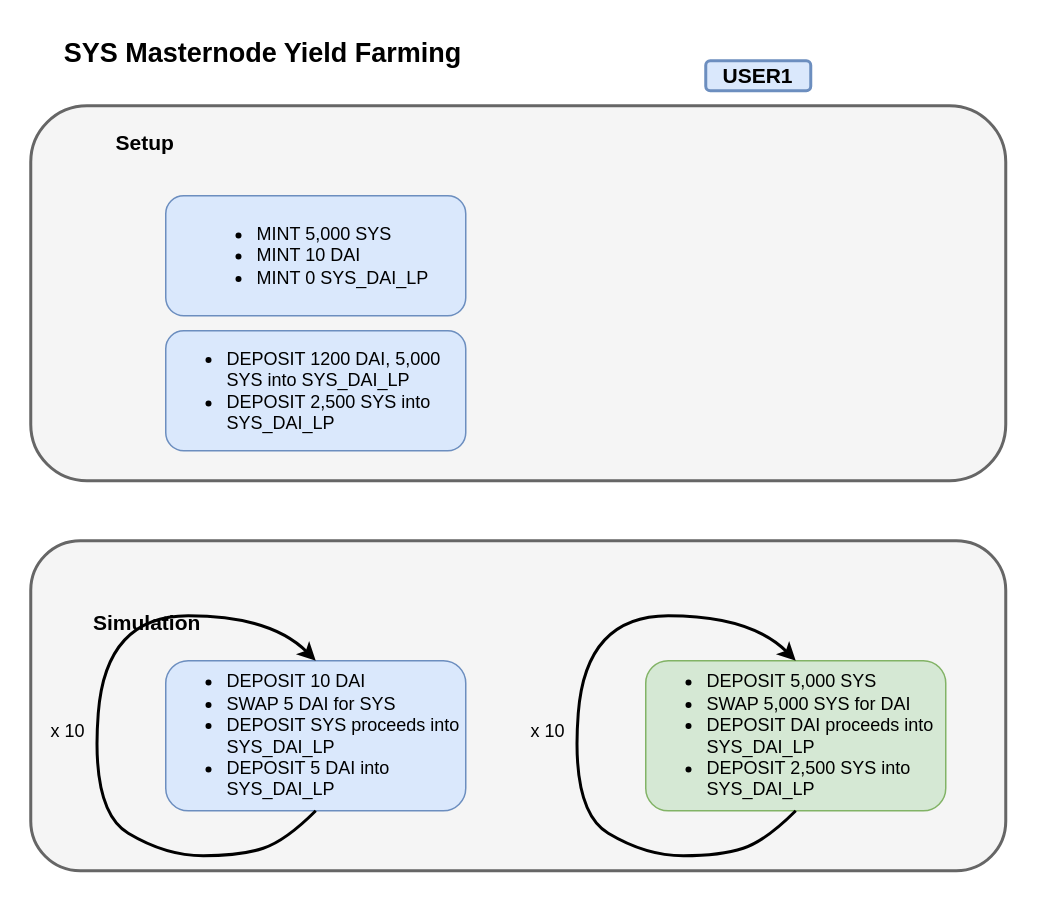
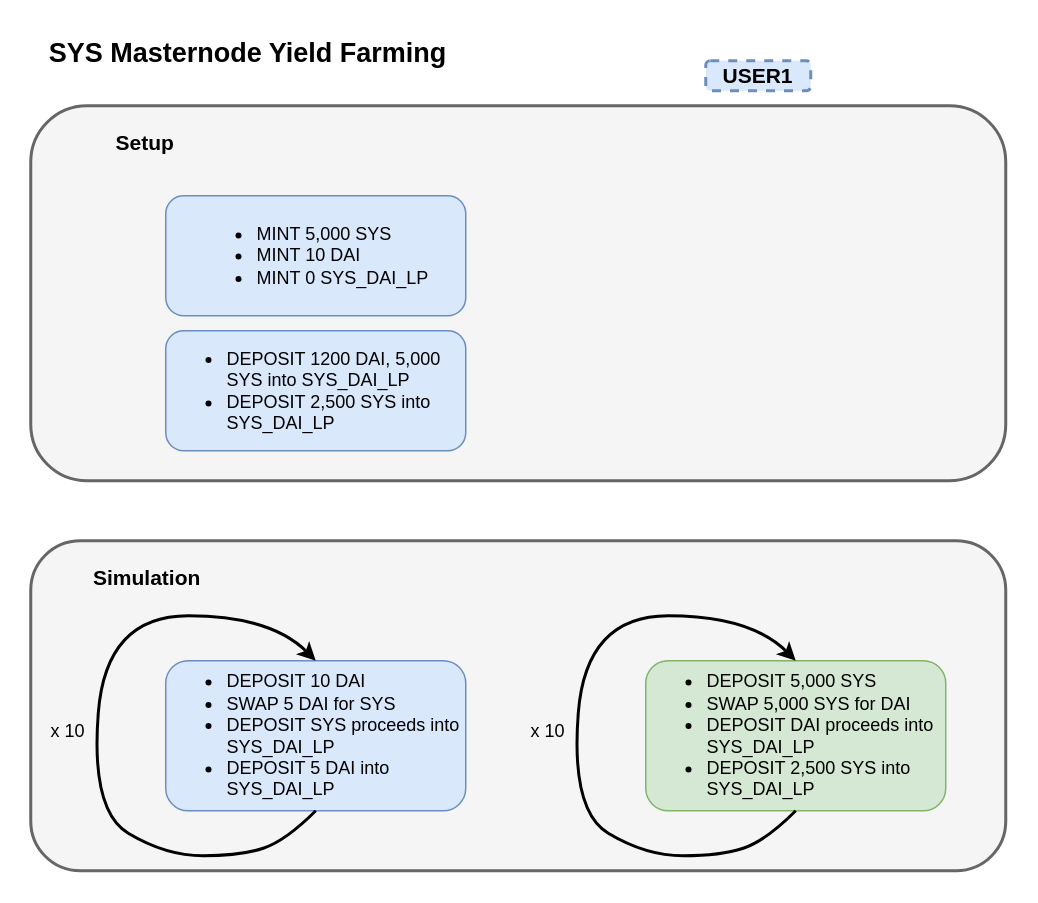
node "SYS Masternode Yield Farming": moved (263, 53) -> (248, 53)
node "USER1": style solid -> dashed
node "Simulation": moved (166, 623) -> (166, 578)
